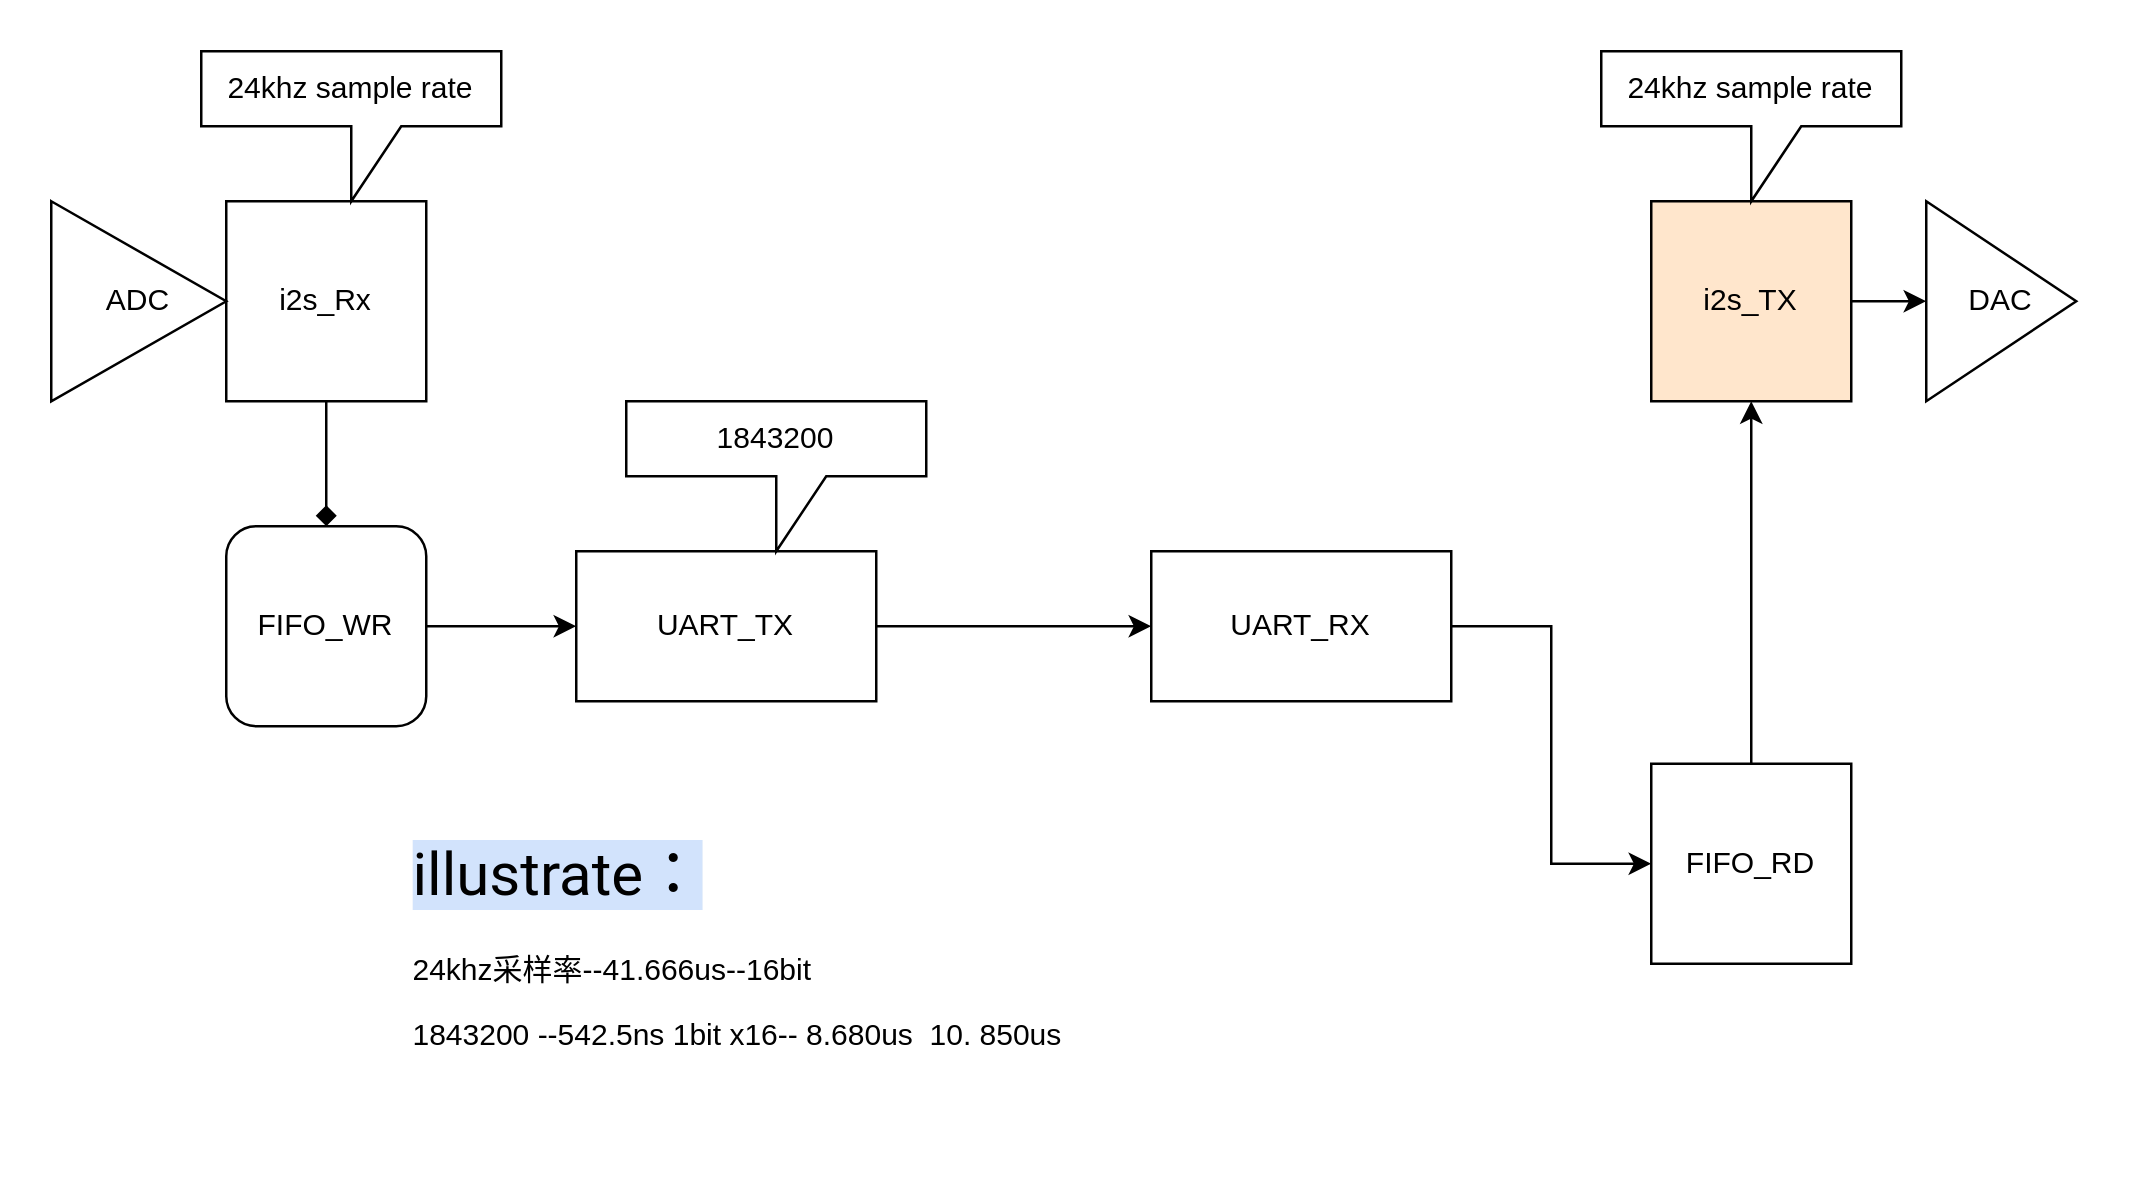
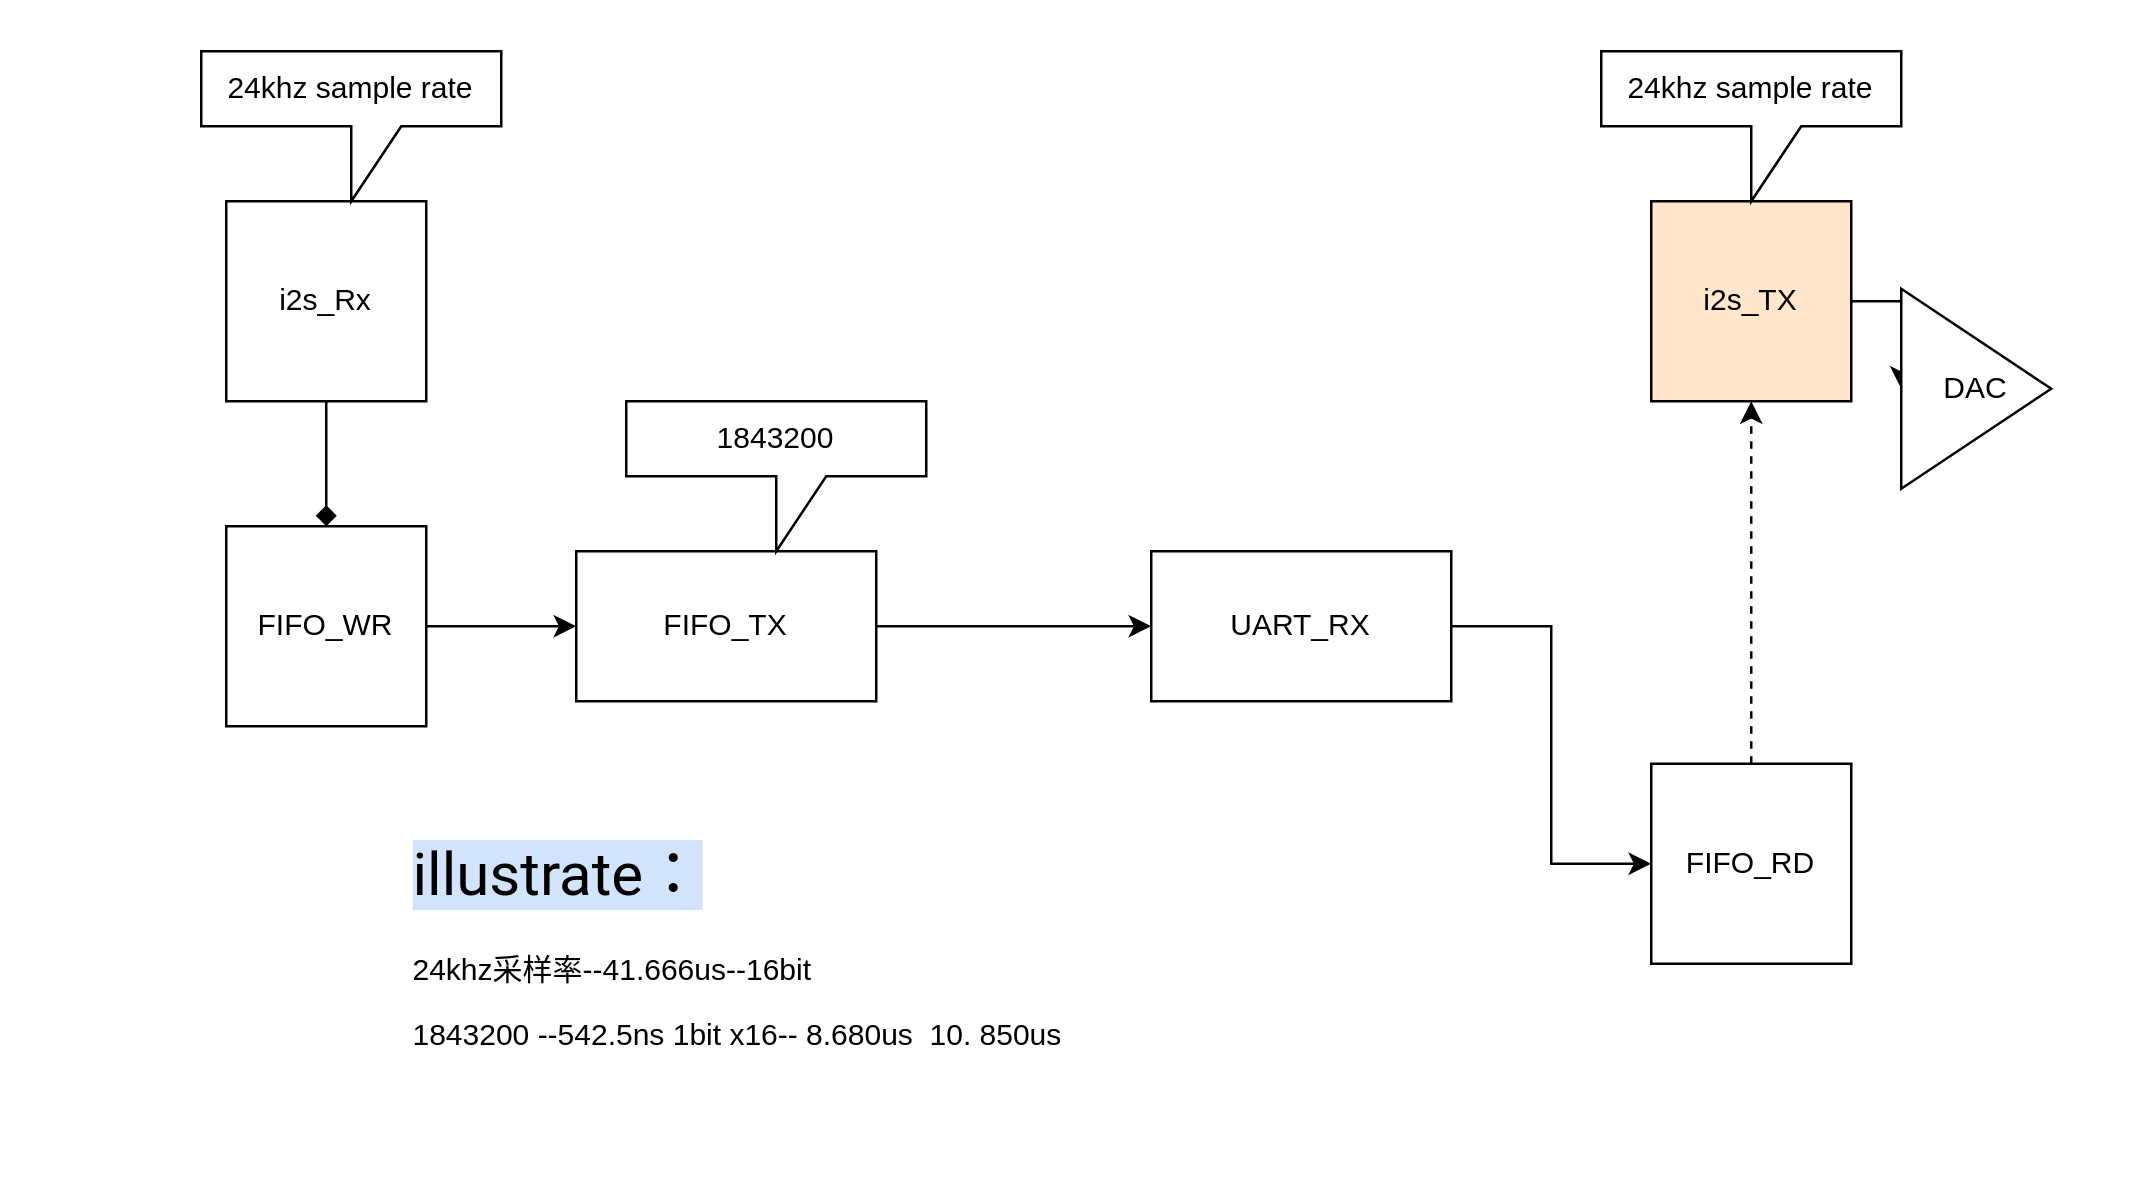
node "ADC": removed
node "DAC": moved (2001, 301) -> (1976, 389)
edge "FIFO_RD" -> "i2s_TX": style solid -> dashed
node "FIFO_WR": shape rounded rectangle -> rectangle
node "UART_TX": label "UART_TX" -> "FIFO_TX"
